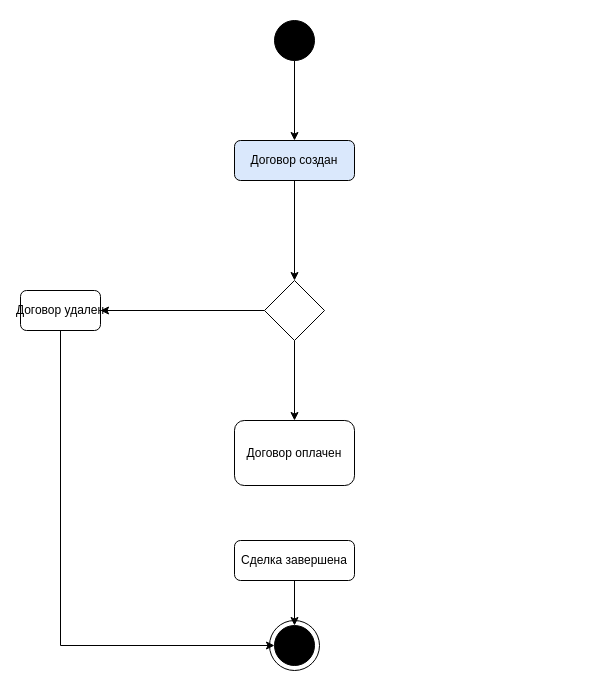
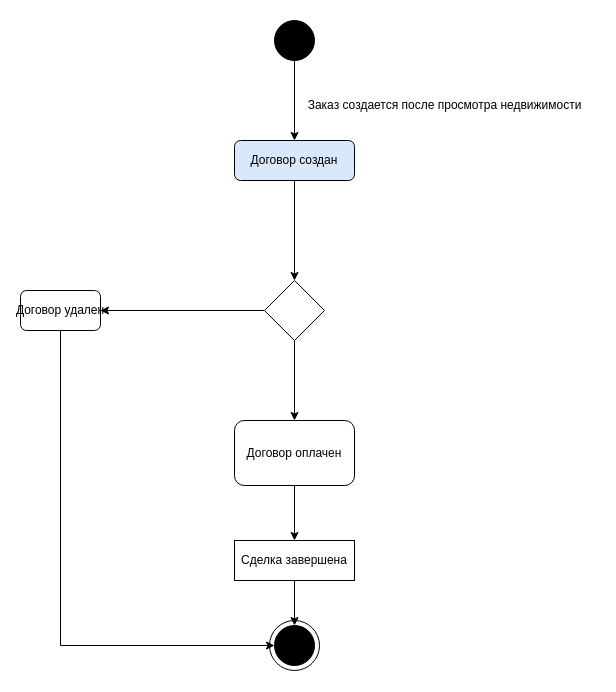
node "Заказ создается после просмотра недвижимости": added
edge "Договор оплачен" -> "Сделка завершена": added
node "Сделка завершена": shape rounded rectangle -> rectangle
